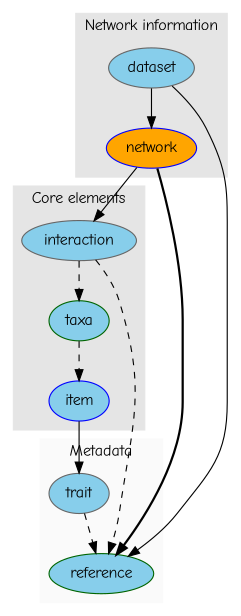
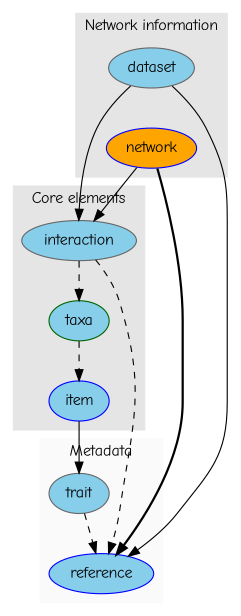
edge "dataset" -> "network": now "dataset" -> "interaction"
node "reference": color darkgreen -> blue
